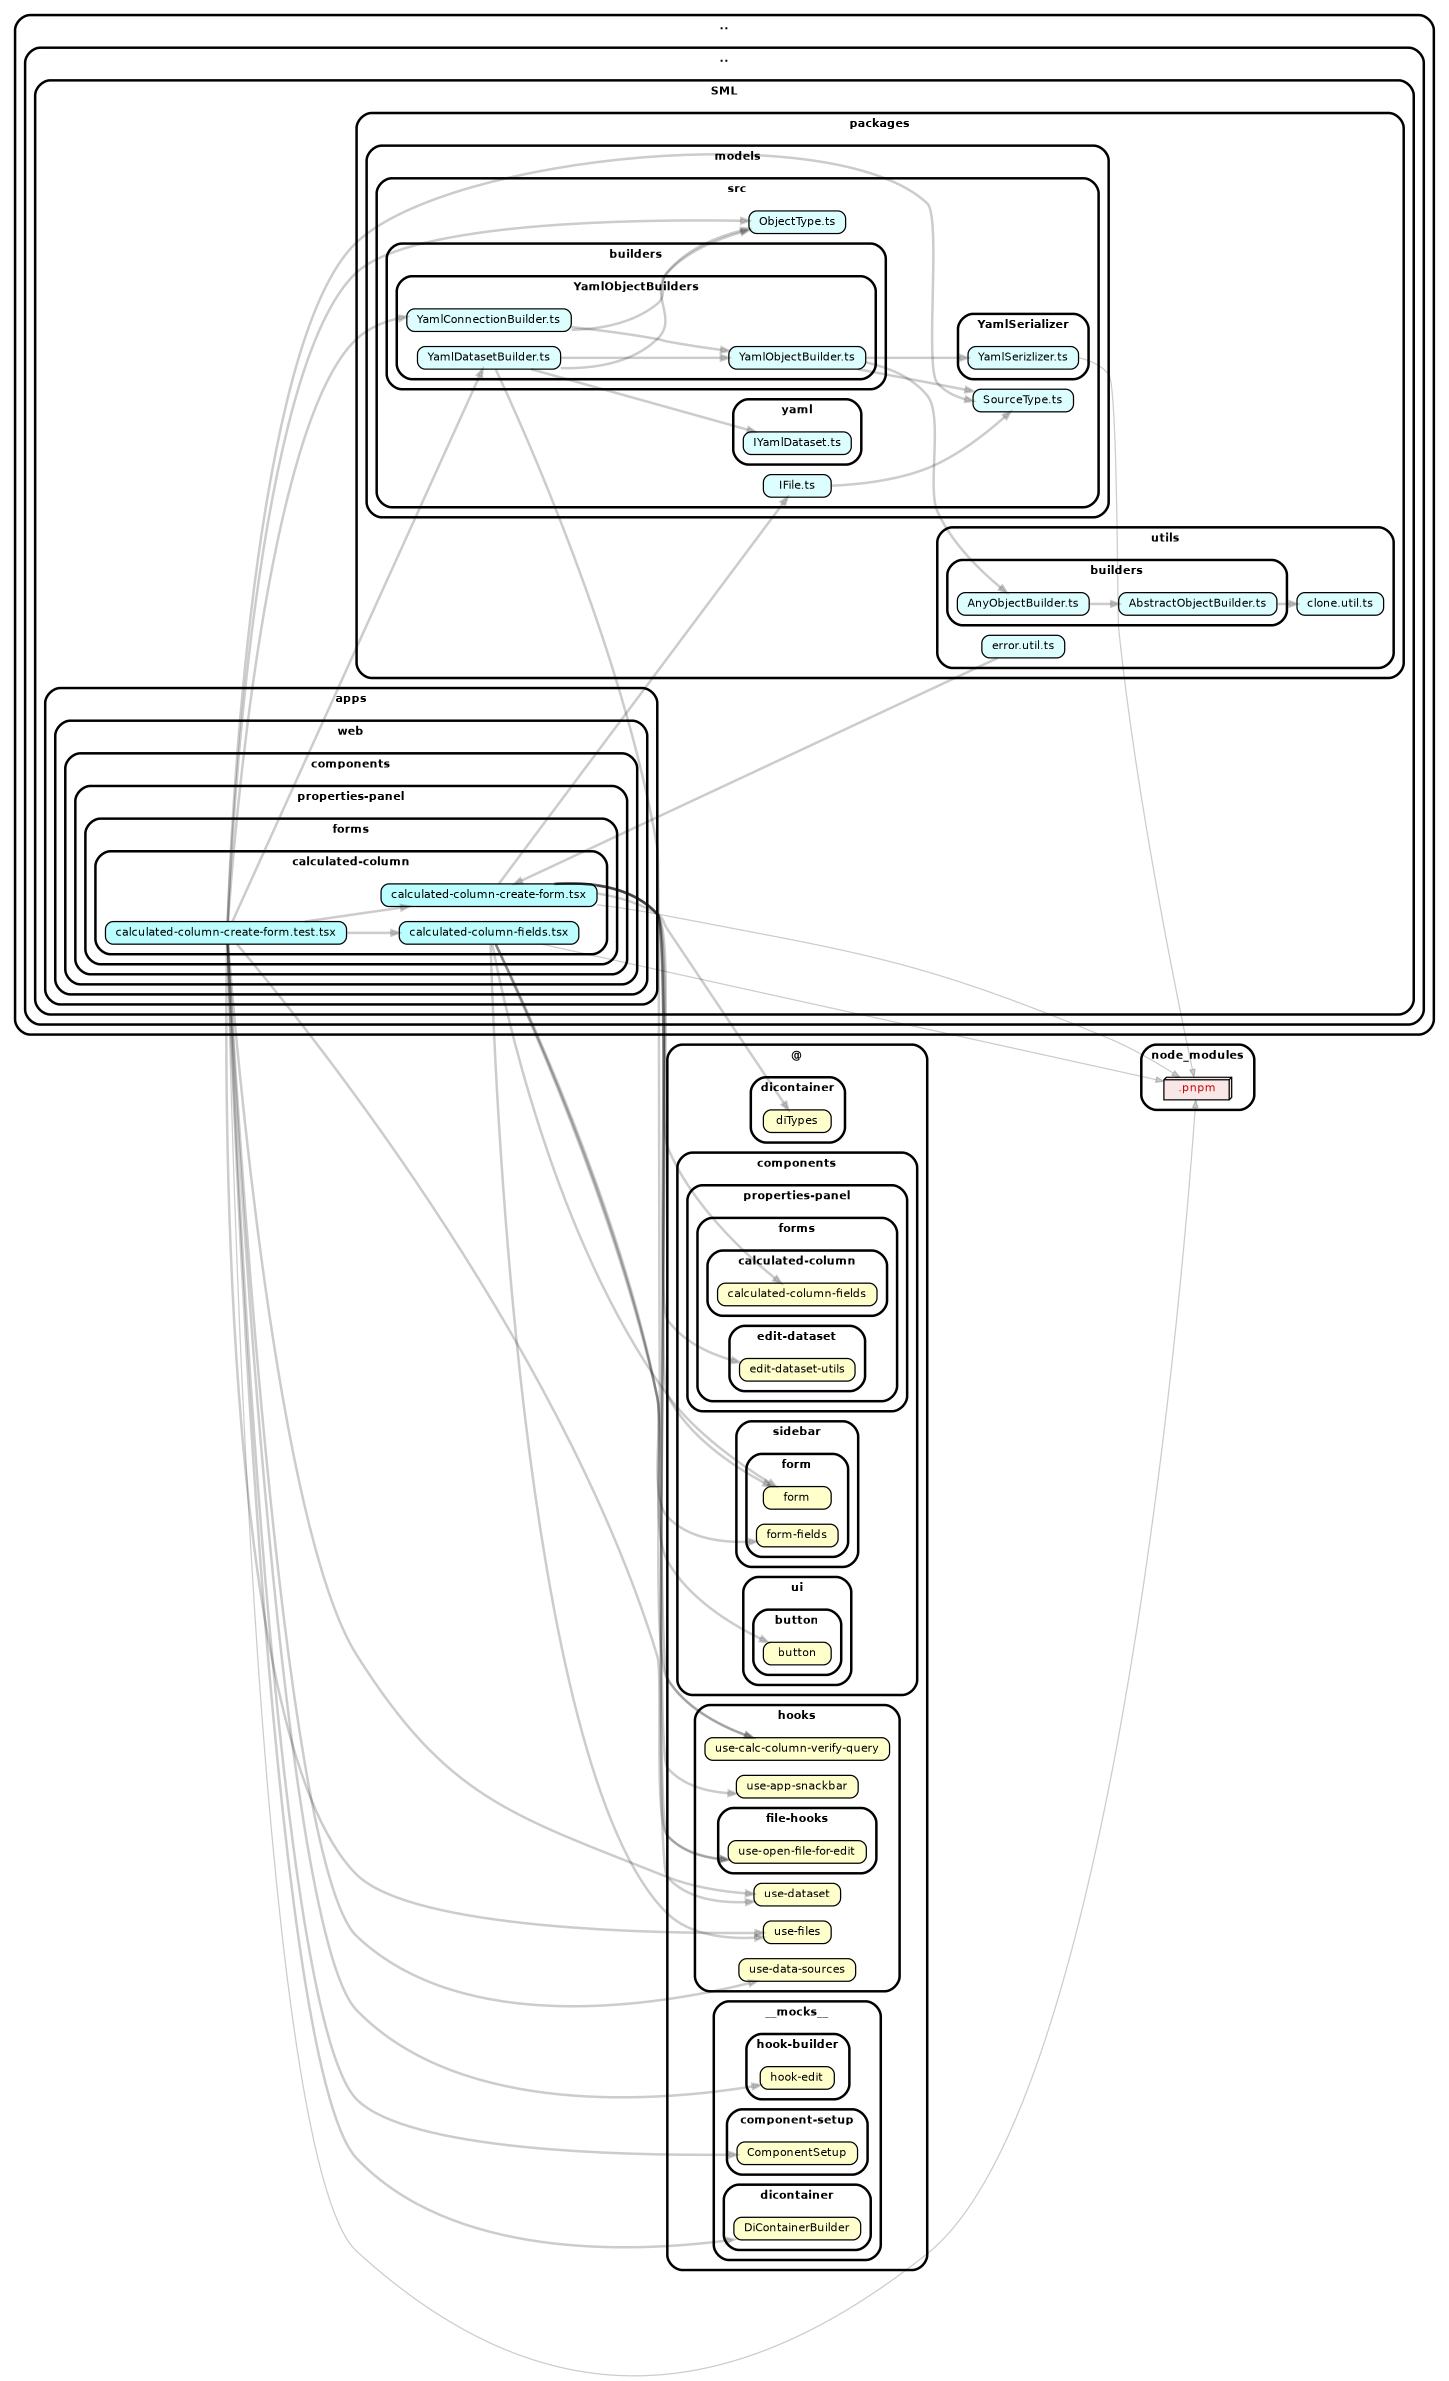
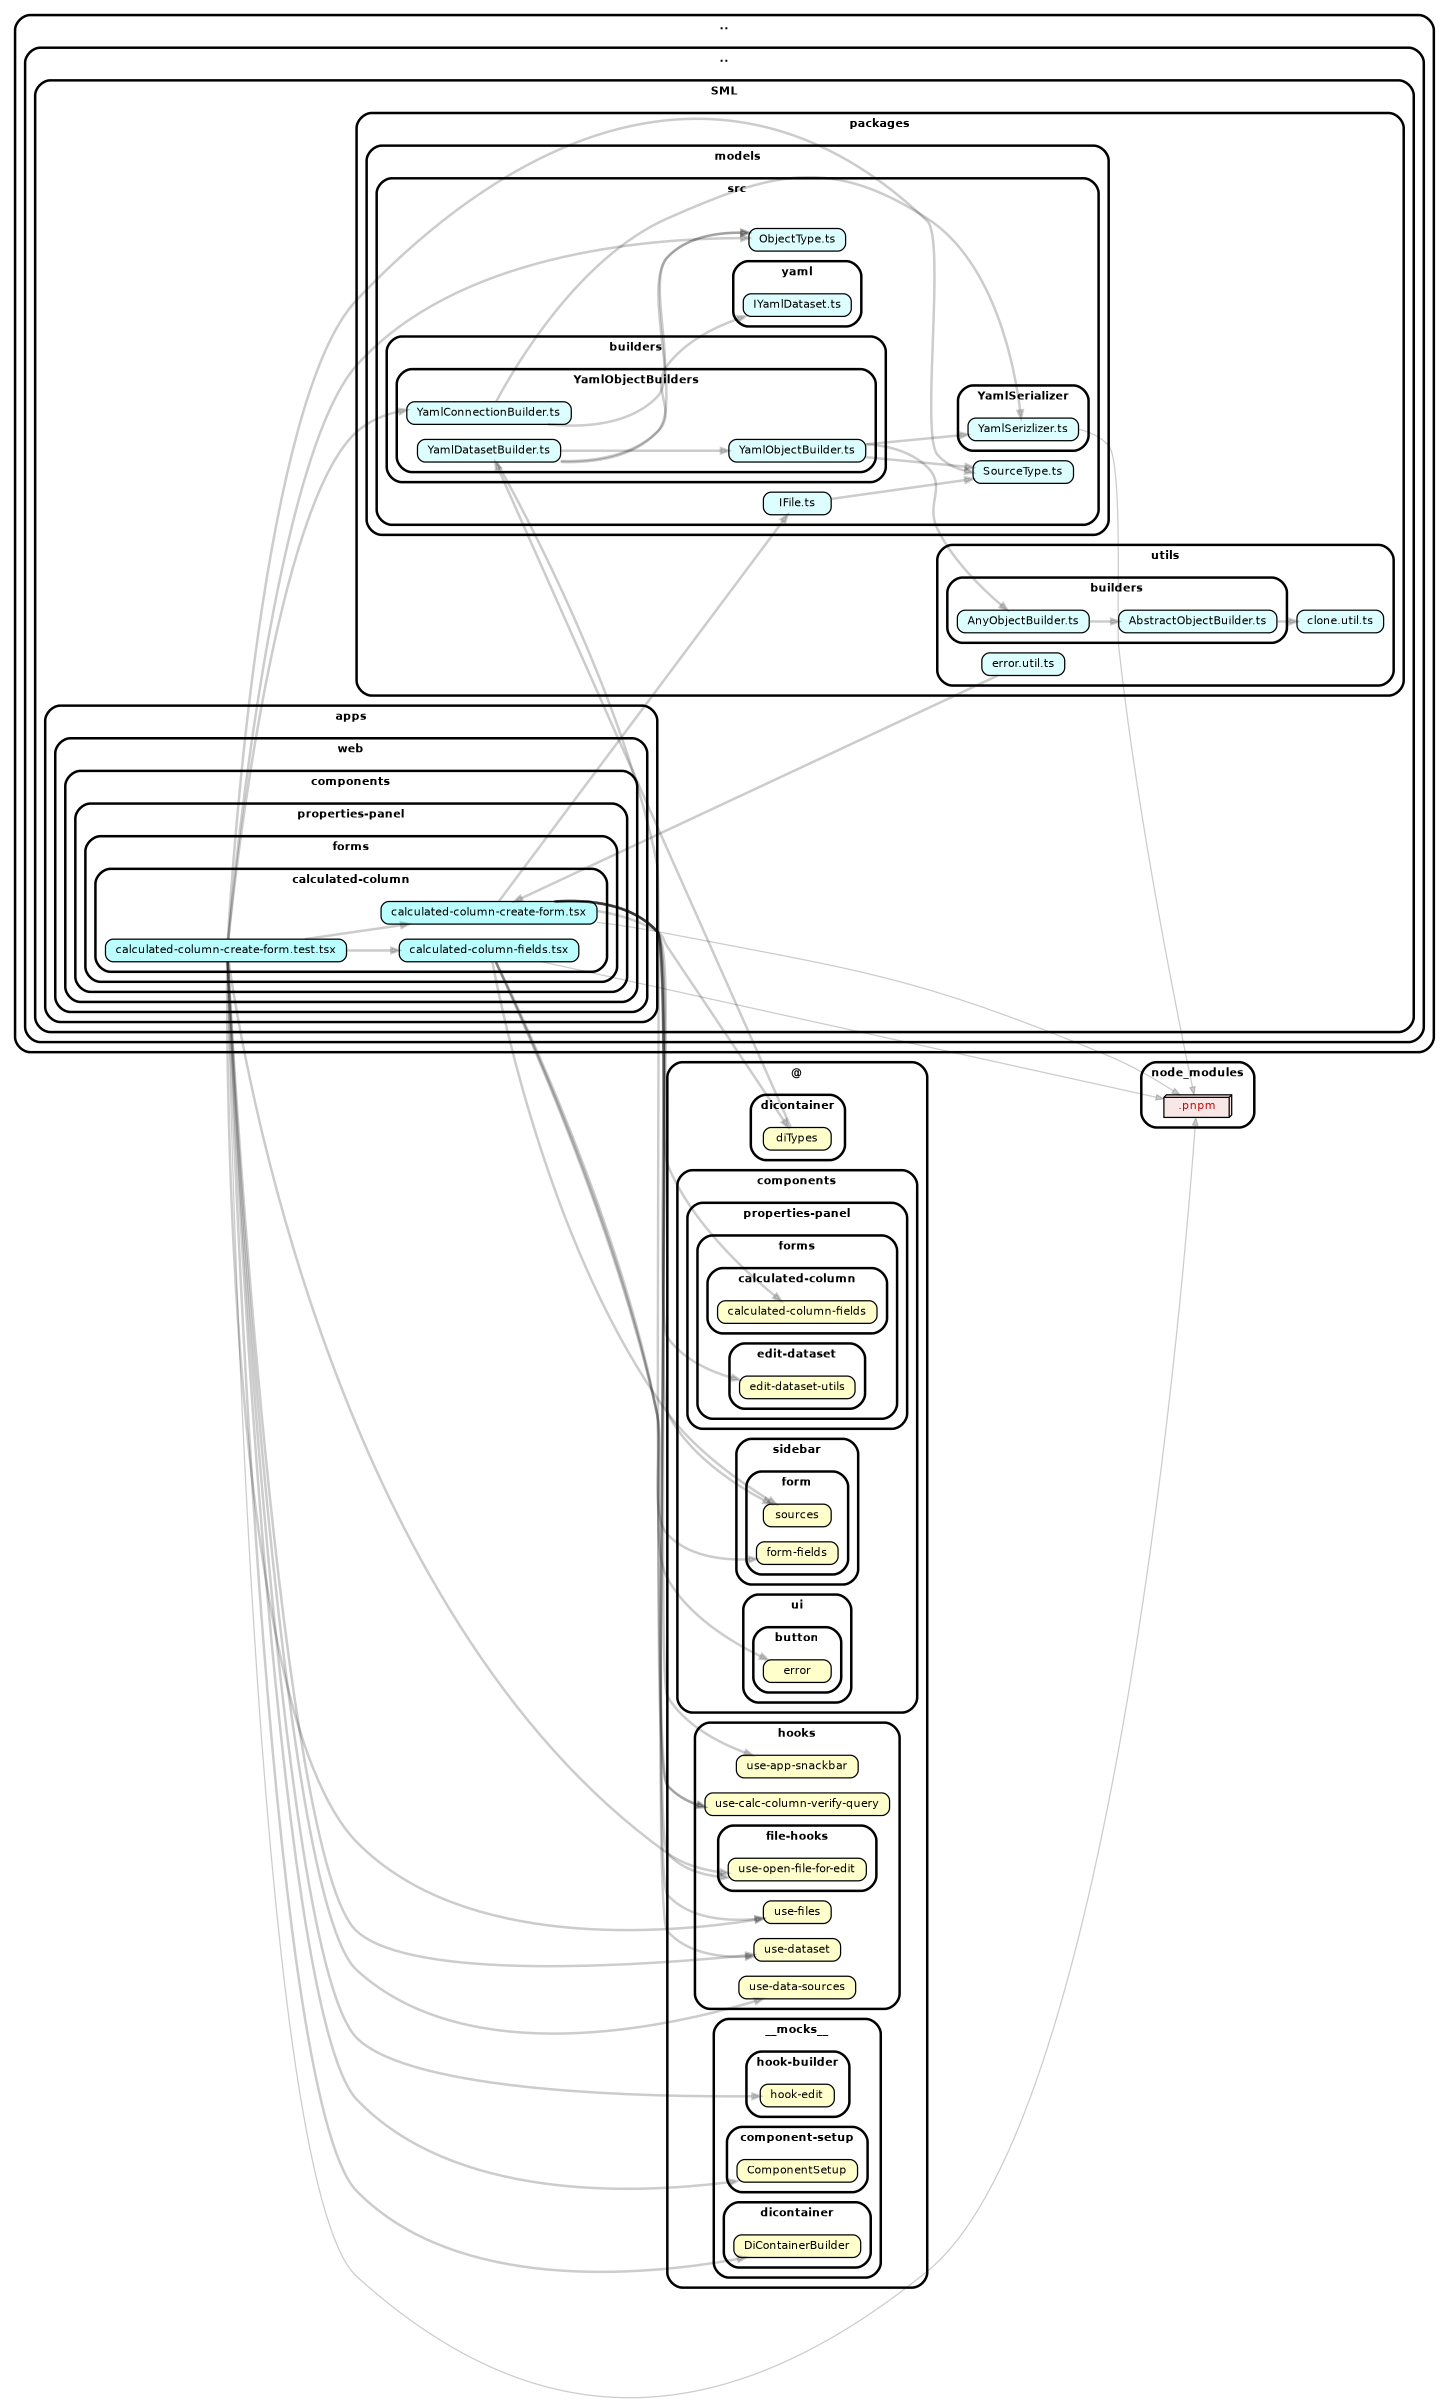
edge "YamlConnectionBuilder.ts" -> "YamlObjectBuilder.ts": now "YamlConnectionBuilder.ts" -> "YamlSerizlizer.ts"
edge "calculated-column-create-form.test.tsx" -> "YamlDatasetBuilder.ts": now "diTypes" -> "YamlDatasetBuilder.ts"
edge "calculated-column-fields.tsx" -> "use-files": now "calculated-column-create-form.tsx" -> "use-files"
node "form": label "form" -> "sources"
node "button": label "button" -> "error"
